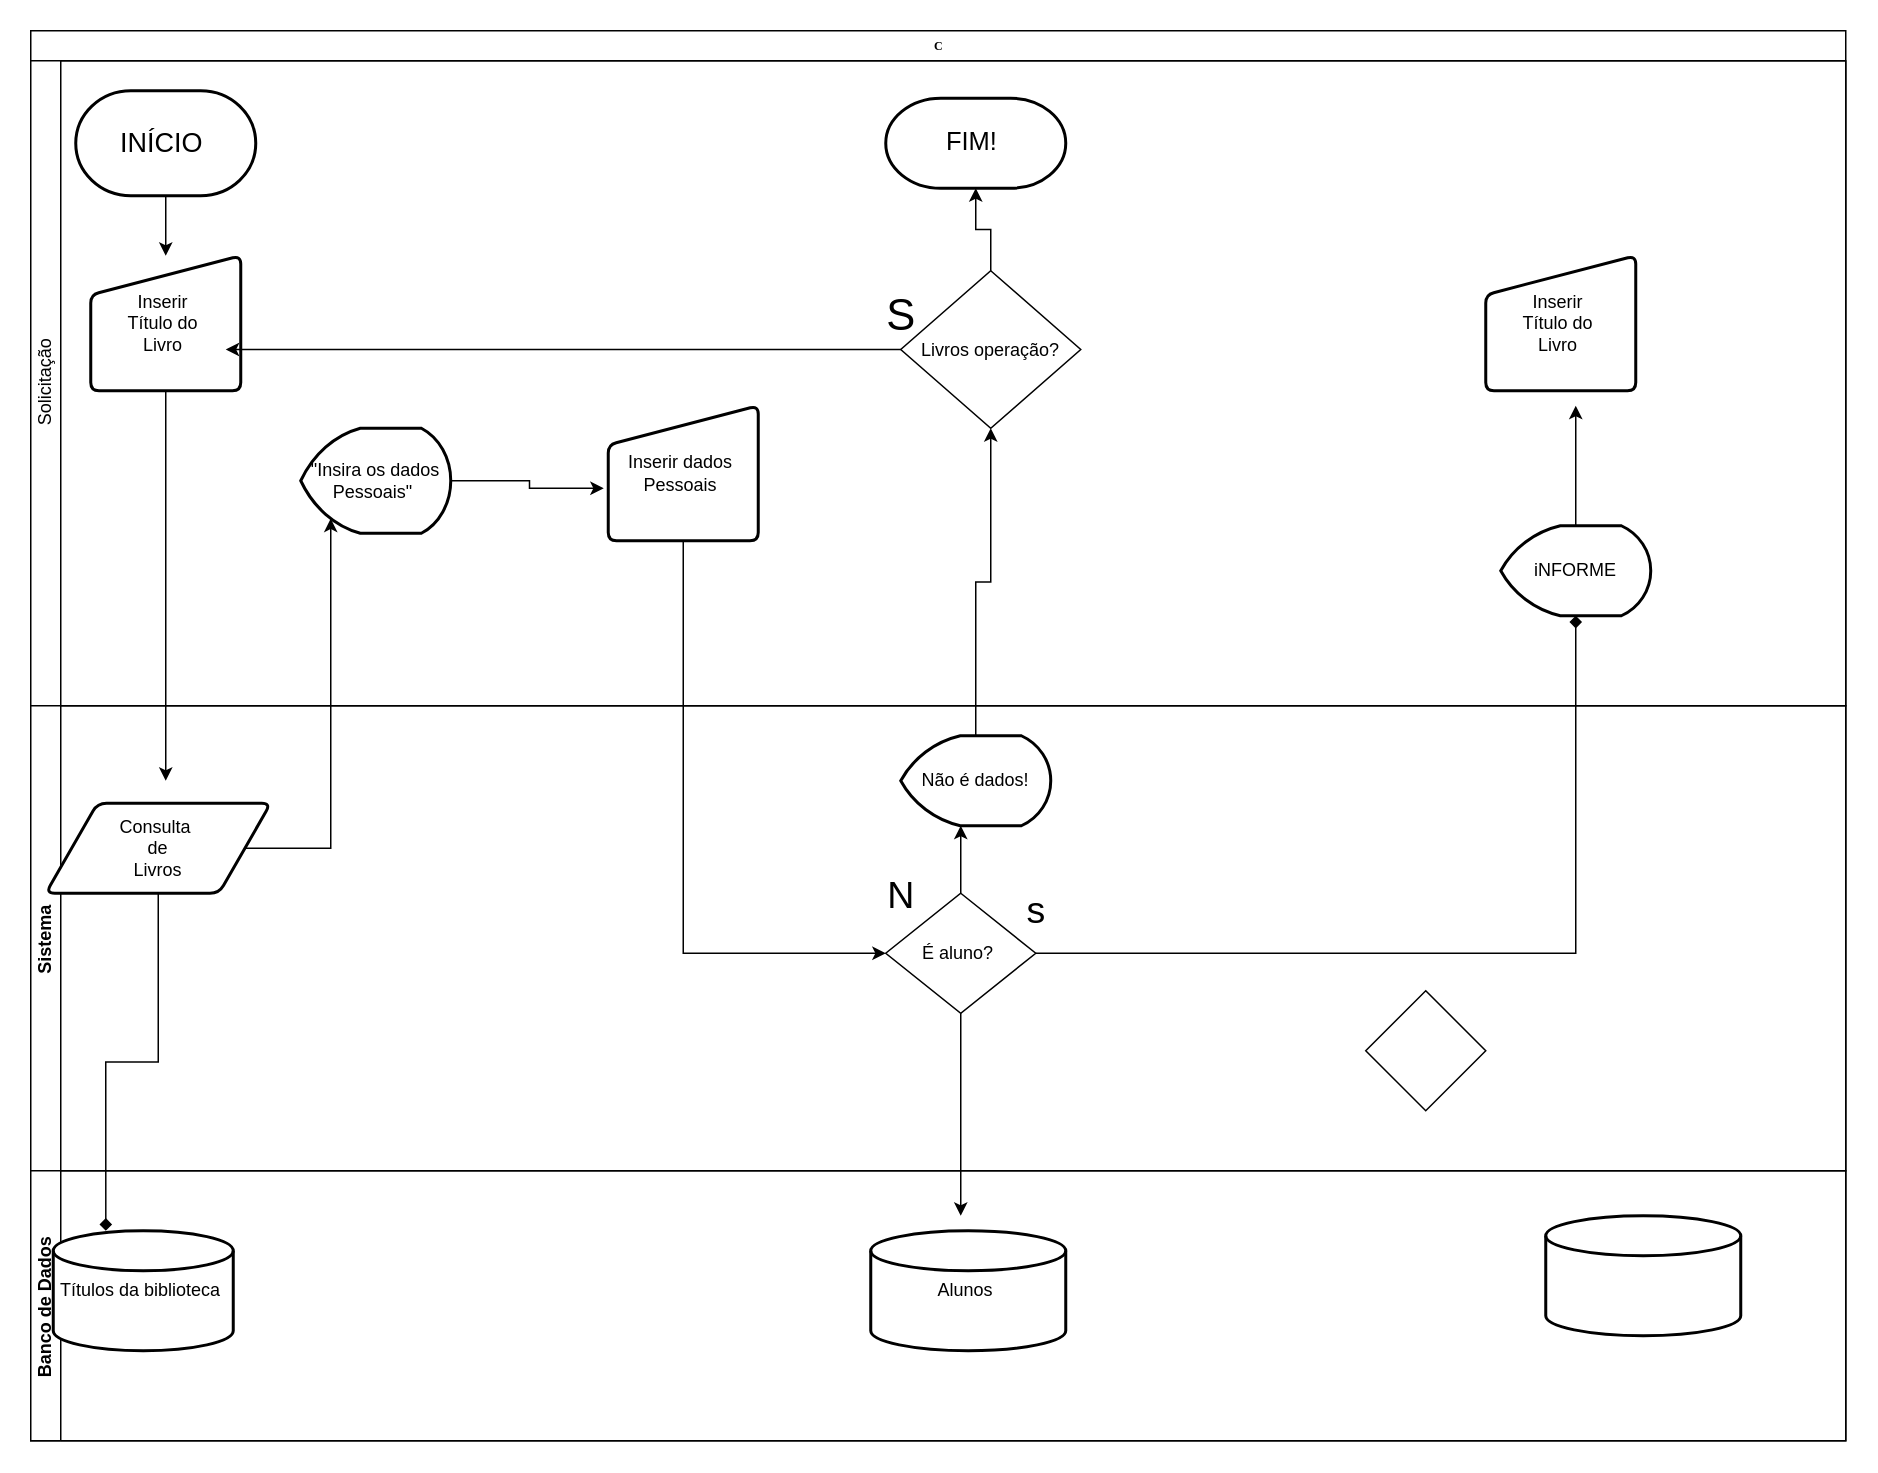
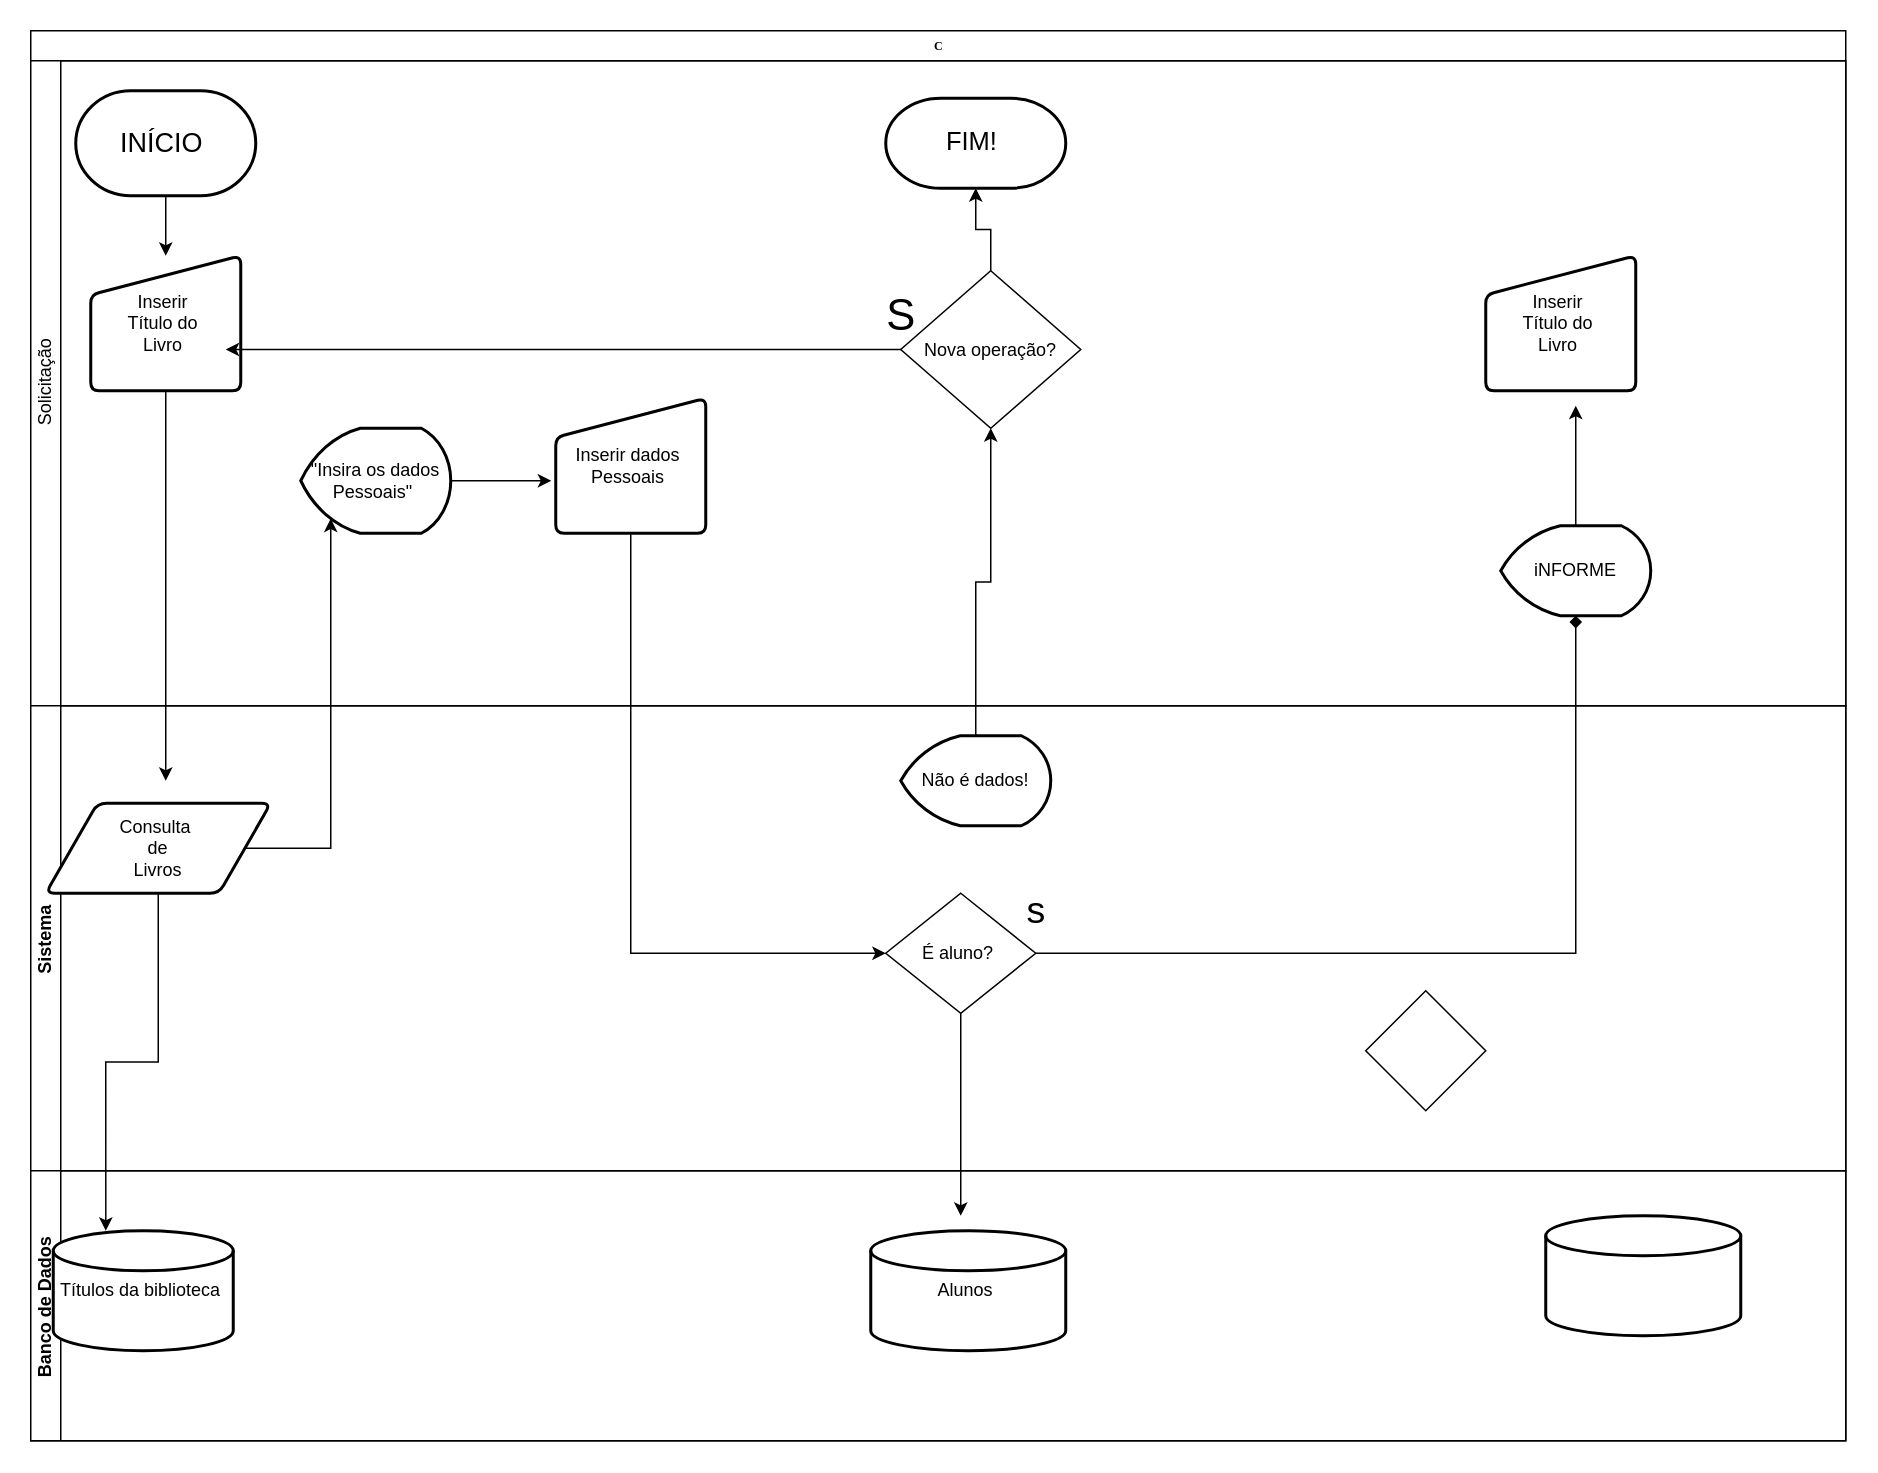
node "Livros operação?": label "Livros operação?" -> "Nova operação?"
node "Inserir dados Pessoais": moved (683, 473) -> (631, 466)
edge "É aluno?" -> "Não é dados!": removed, label "N"
edge "Consulta de Livros" -> "Títulos da biblioteca": arrowhead diamond -> classic
